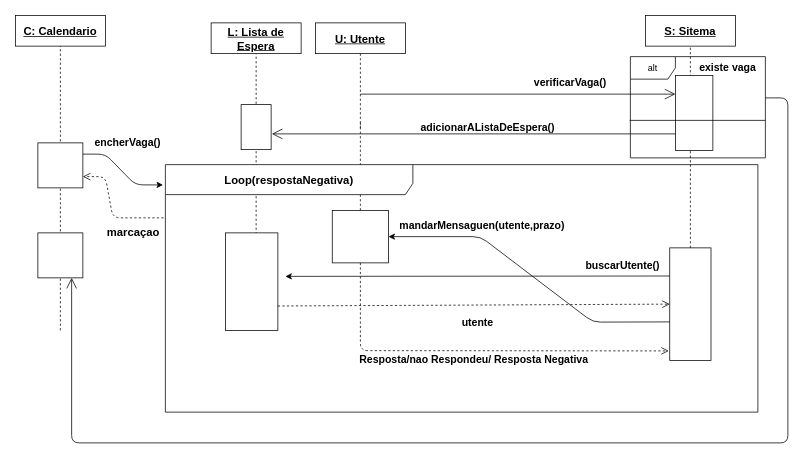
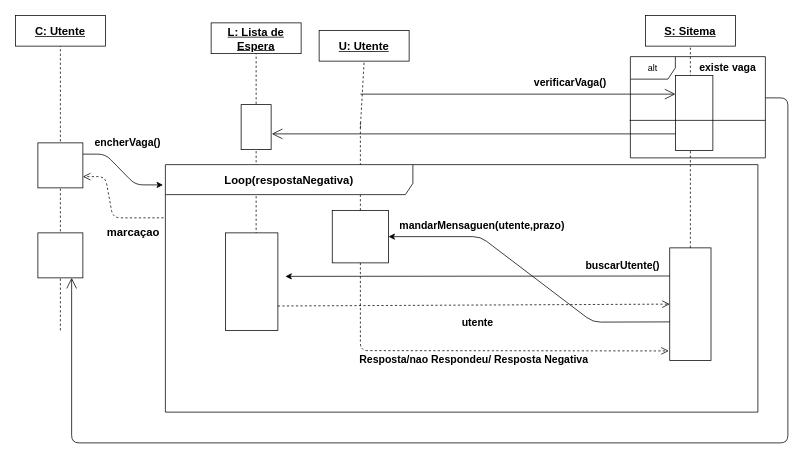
node "C: Calendario": label "C: Calendario" -> "C: Utente"
node "U: Utente": moved (360, 38) -> (364, 46)
node "adicionarAListaDeEspera()": removed
